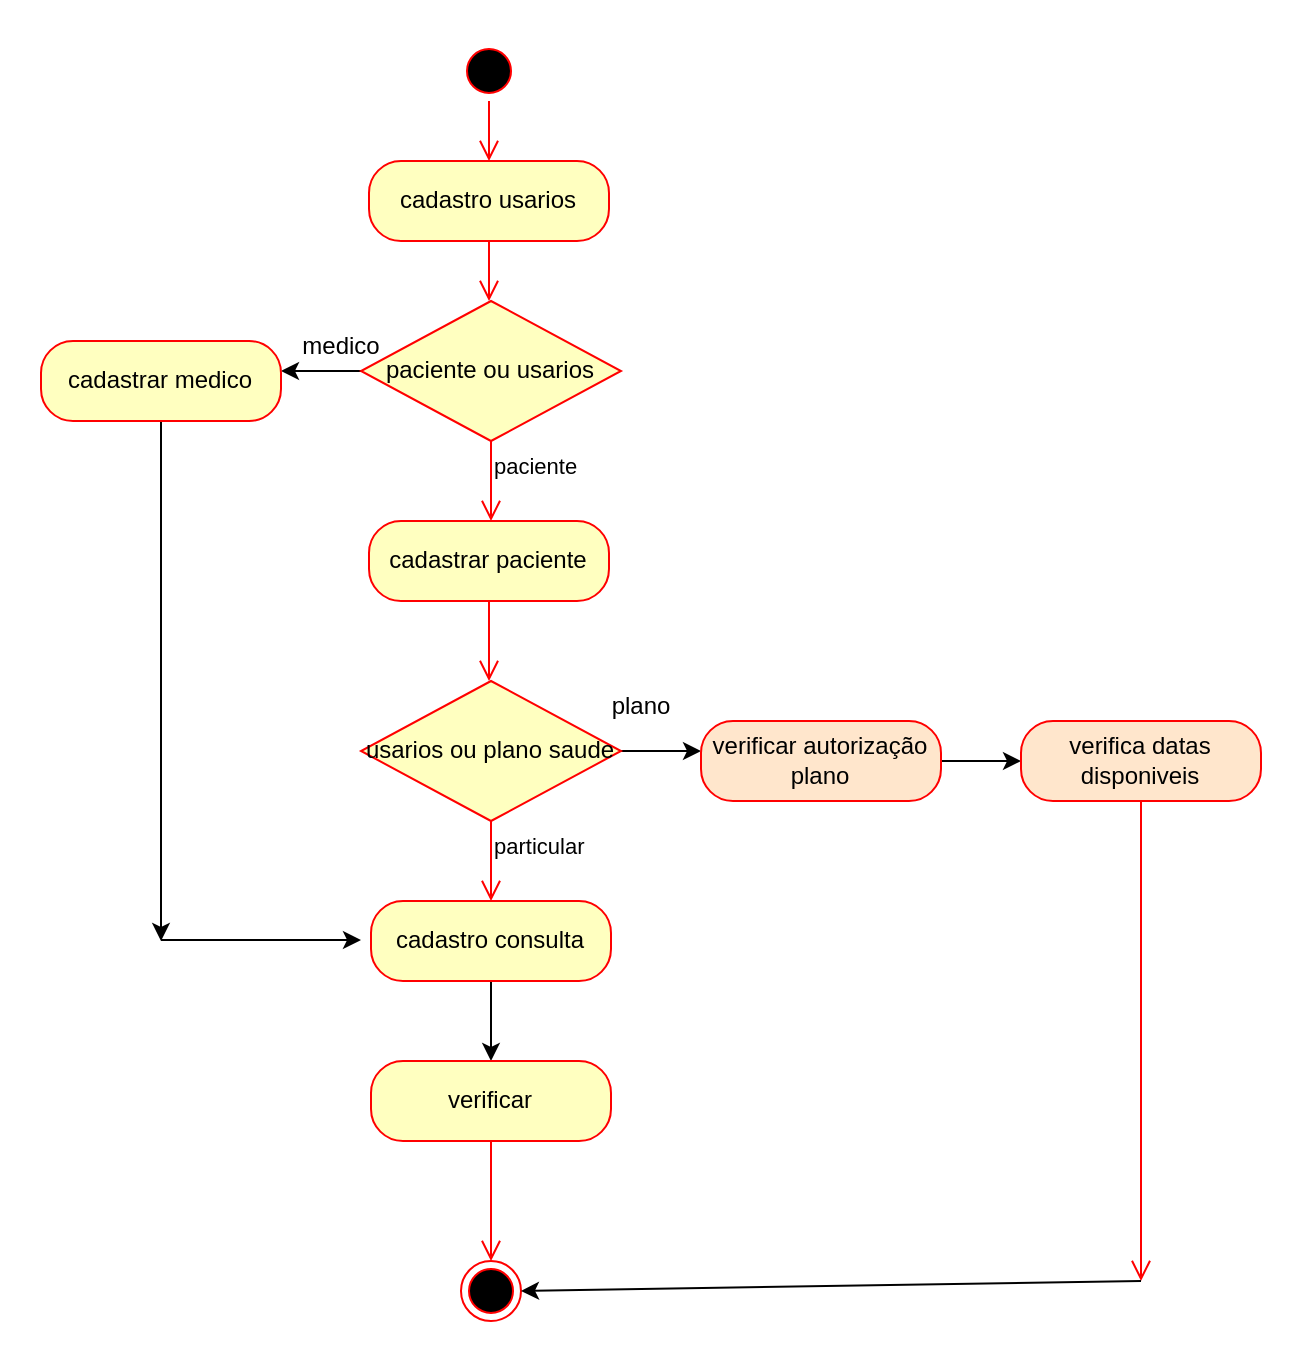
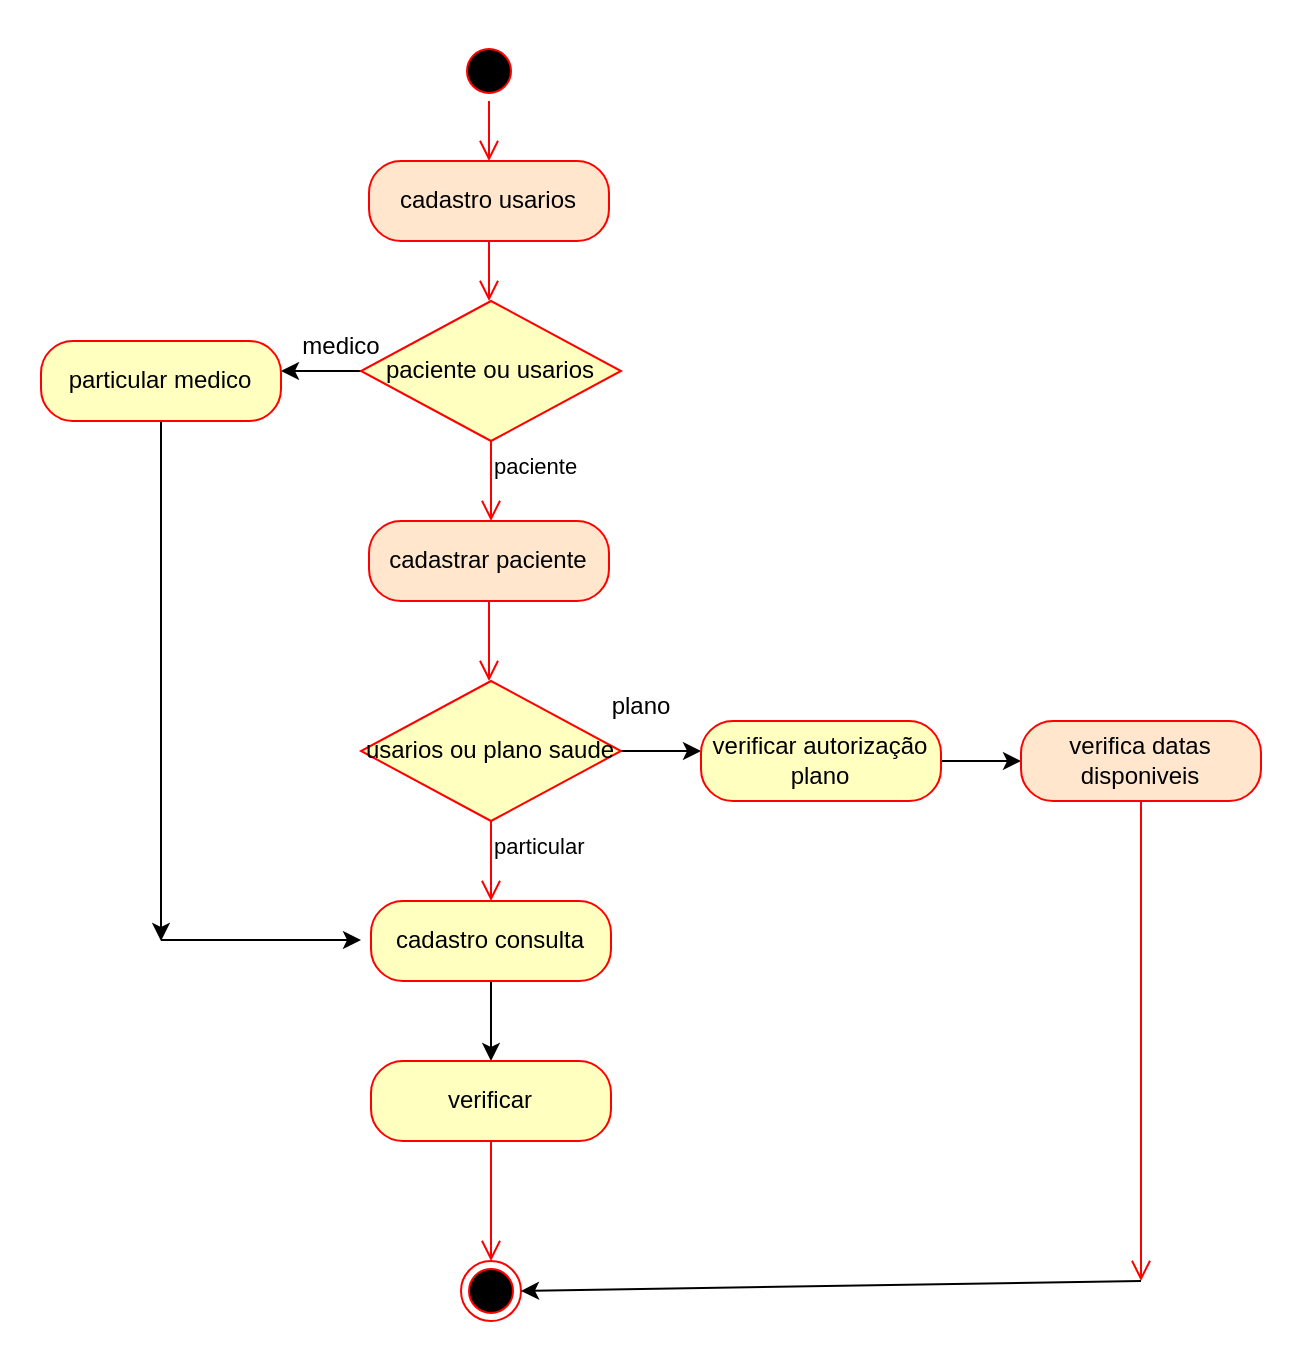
node "cadastro usarios": fillcolor #ffffc0 -> #ffe6cc
node "cadastrar medico": label "cadastrar medico" -> "particular medico"
node "cadastrar paciente": fillcolor #ffffc0 -> #ffe6cc
node "verificar autorização plano": fillcolor #ffe6cc -> #ffffc0
